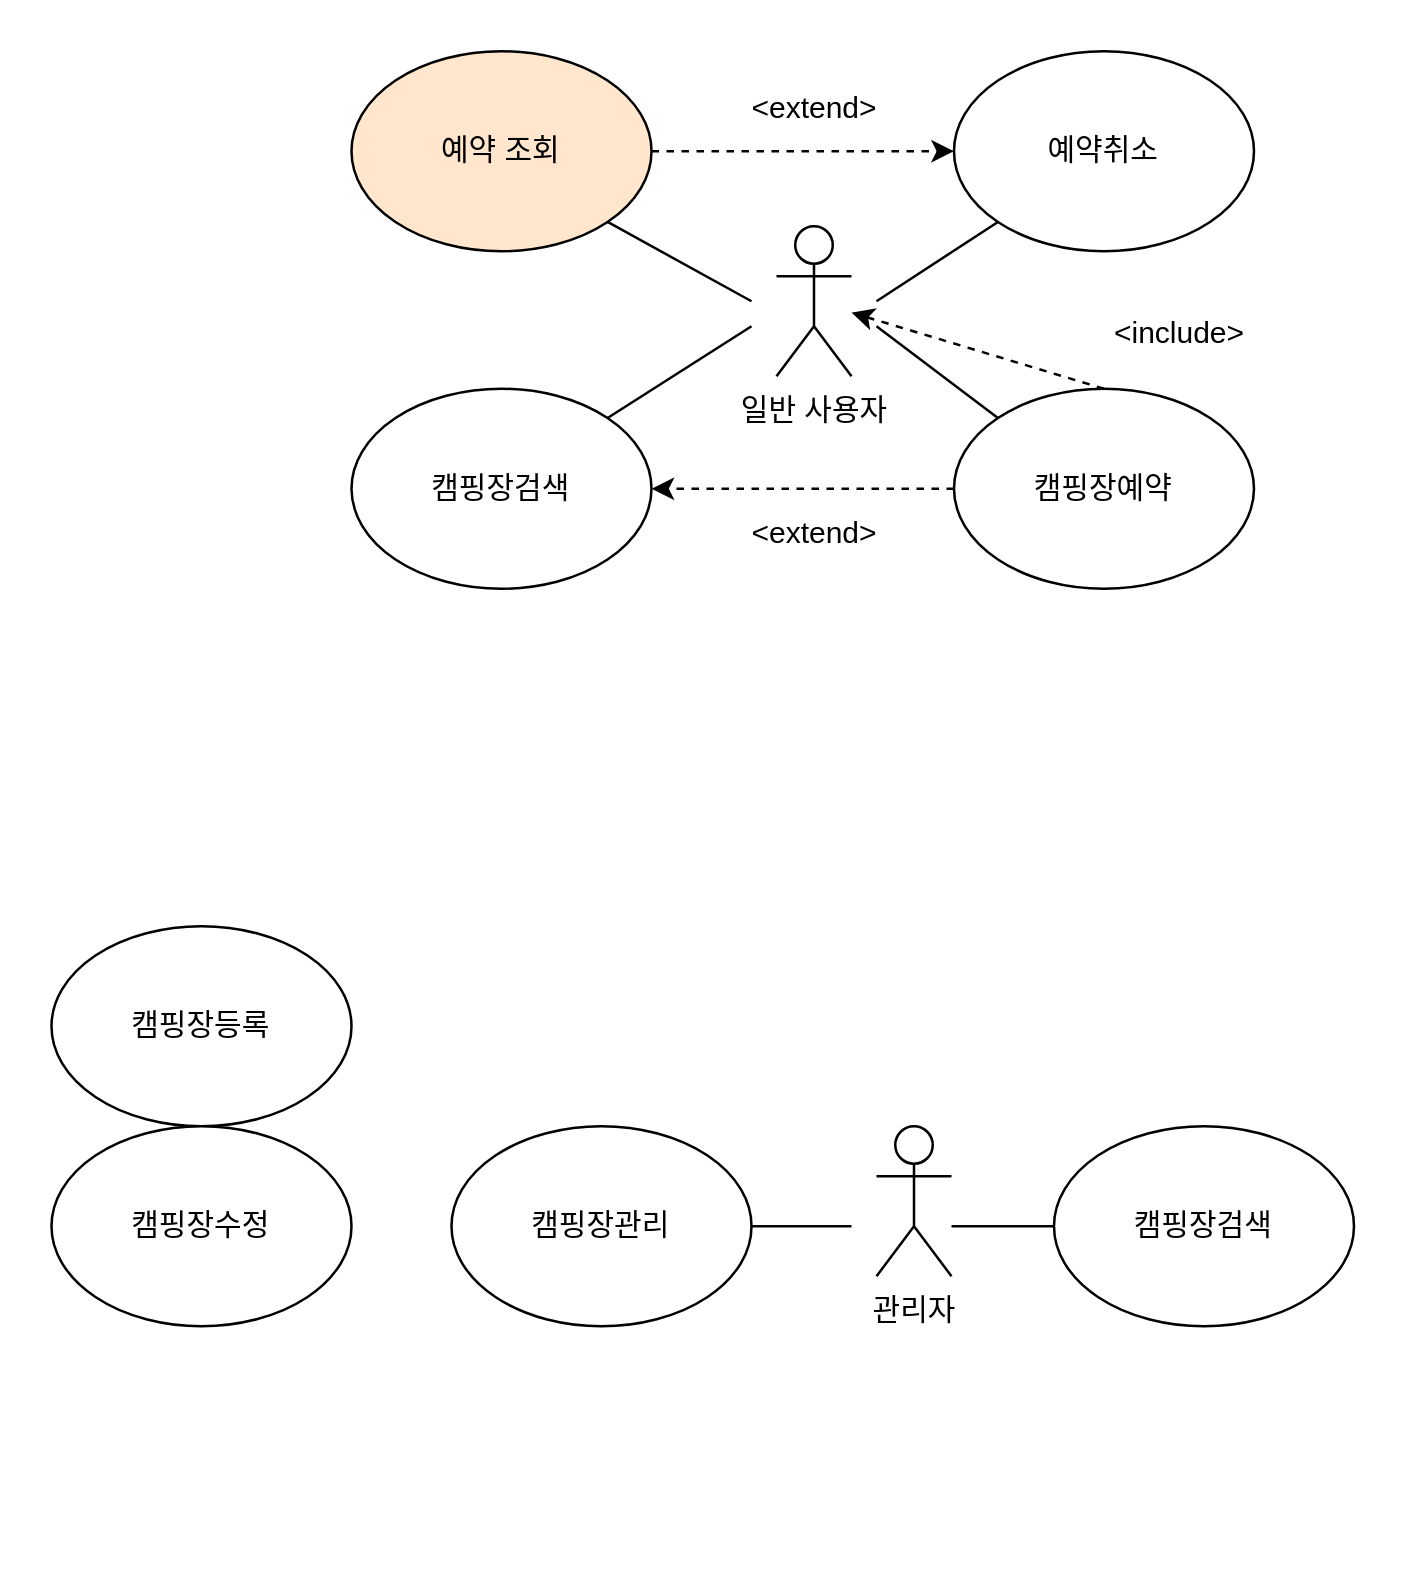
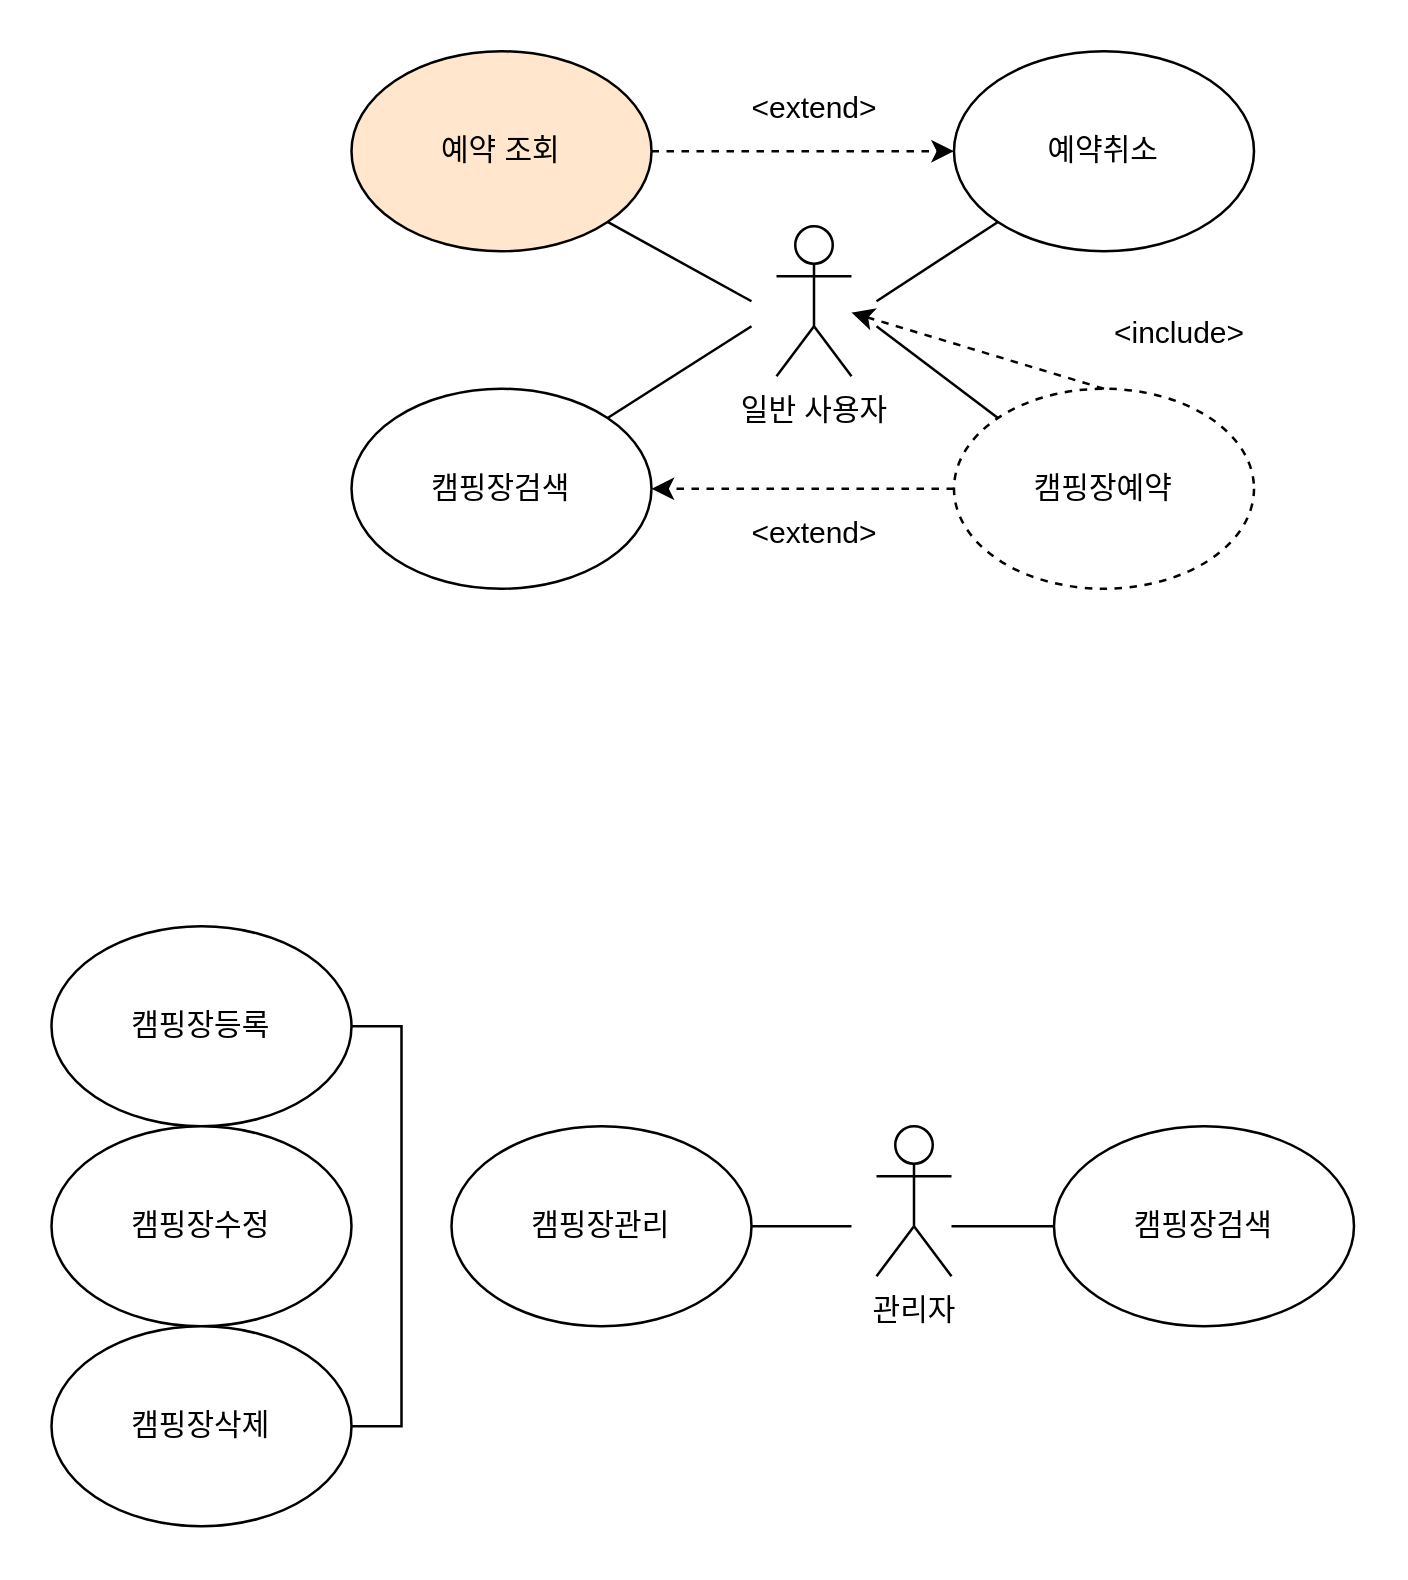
node "캠핑장예약": style solid -> dashed
edge "캠핑장등록" -- "캠핑장삭제": added
node "캠핑장삭제": added
